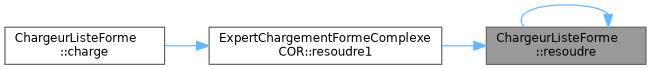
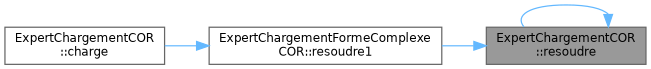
node "ChargeurListeForme ::charge": label "ChargeurListeForme ::charge" -> "ExpertChargementCOR ::charge"
node "ChargeurListeForme ::resoudre": label "ChargeurListeForme ::resoudre" -> "ExpertChargementCOR ::resoudre"
